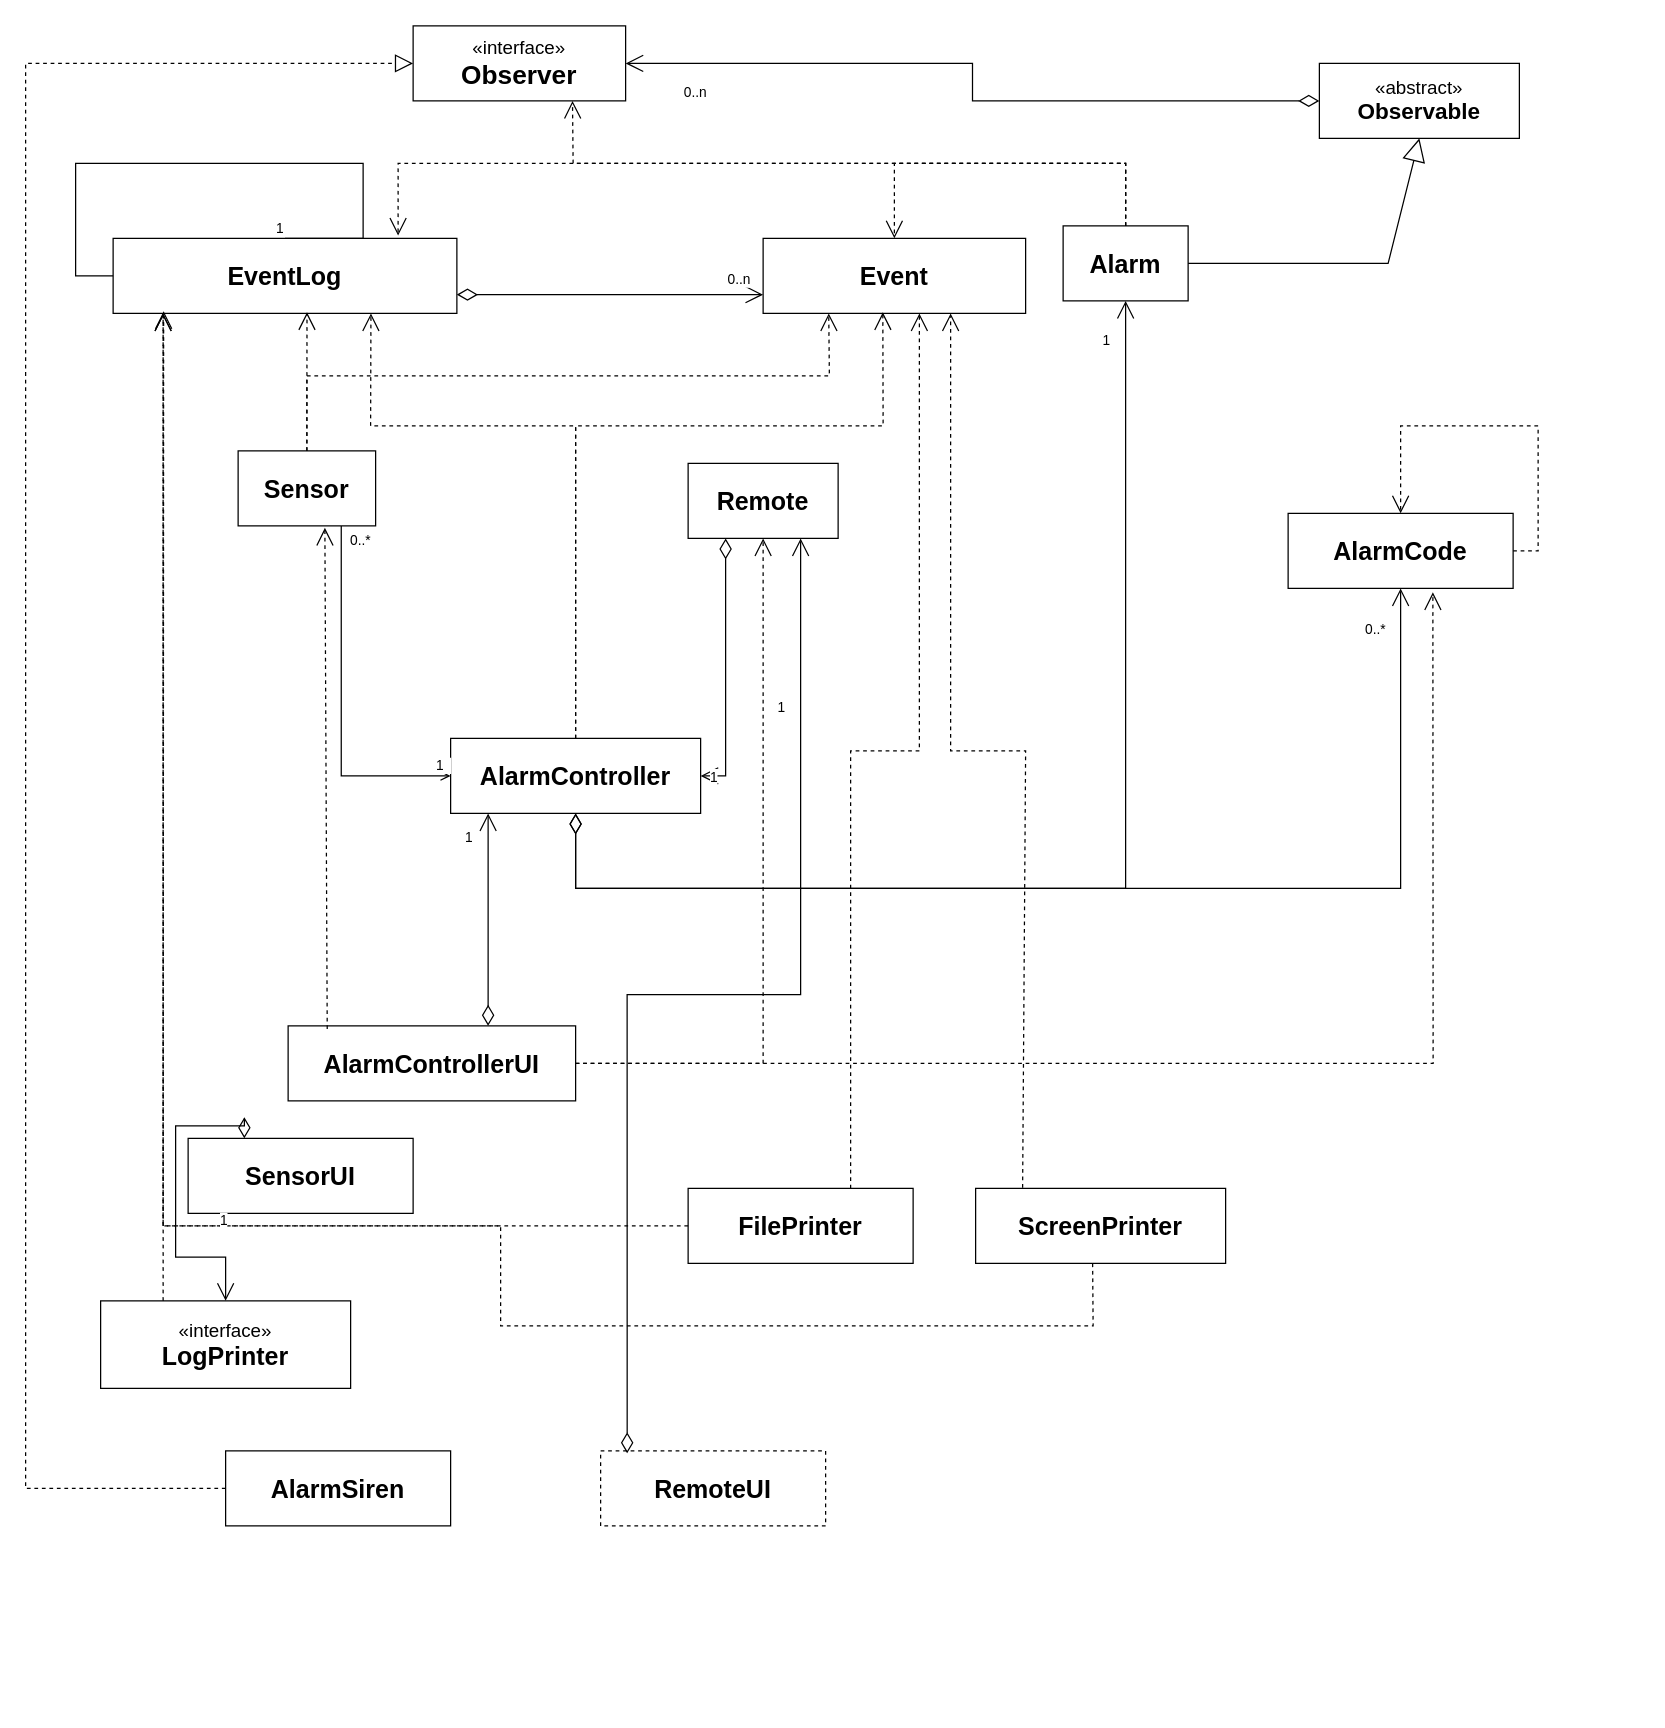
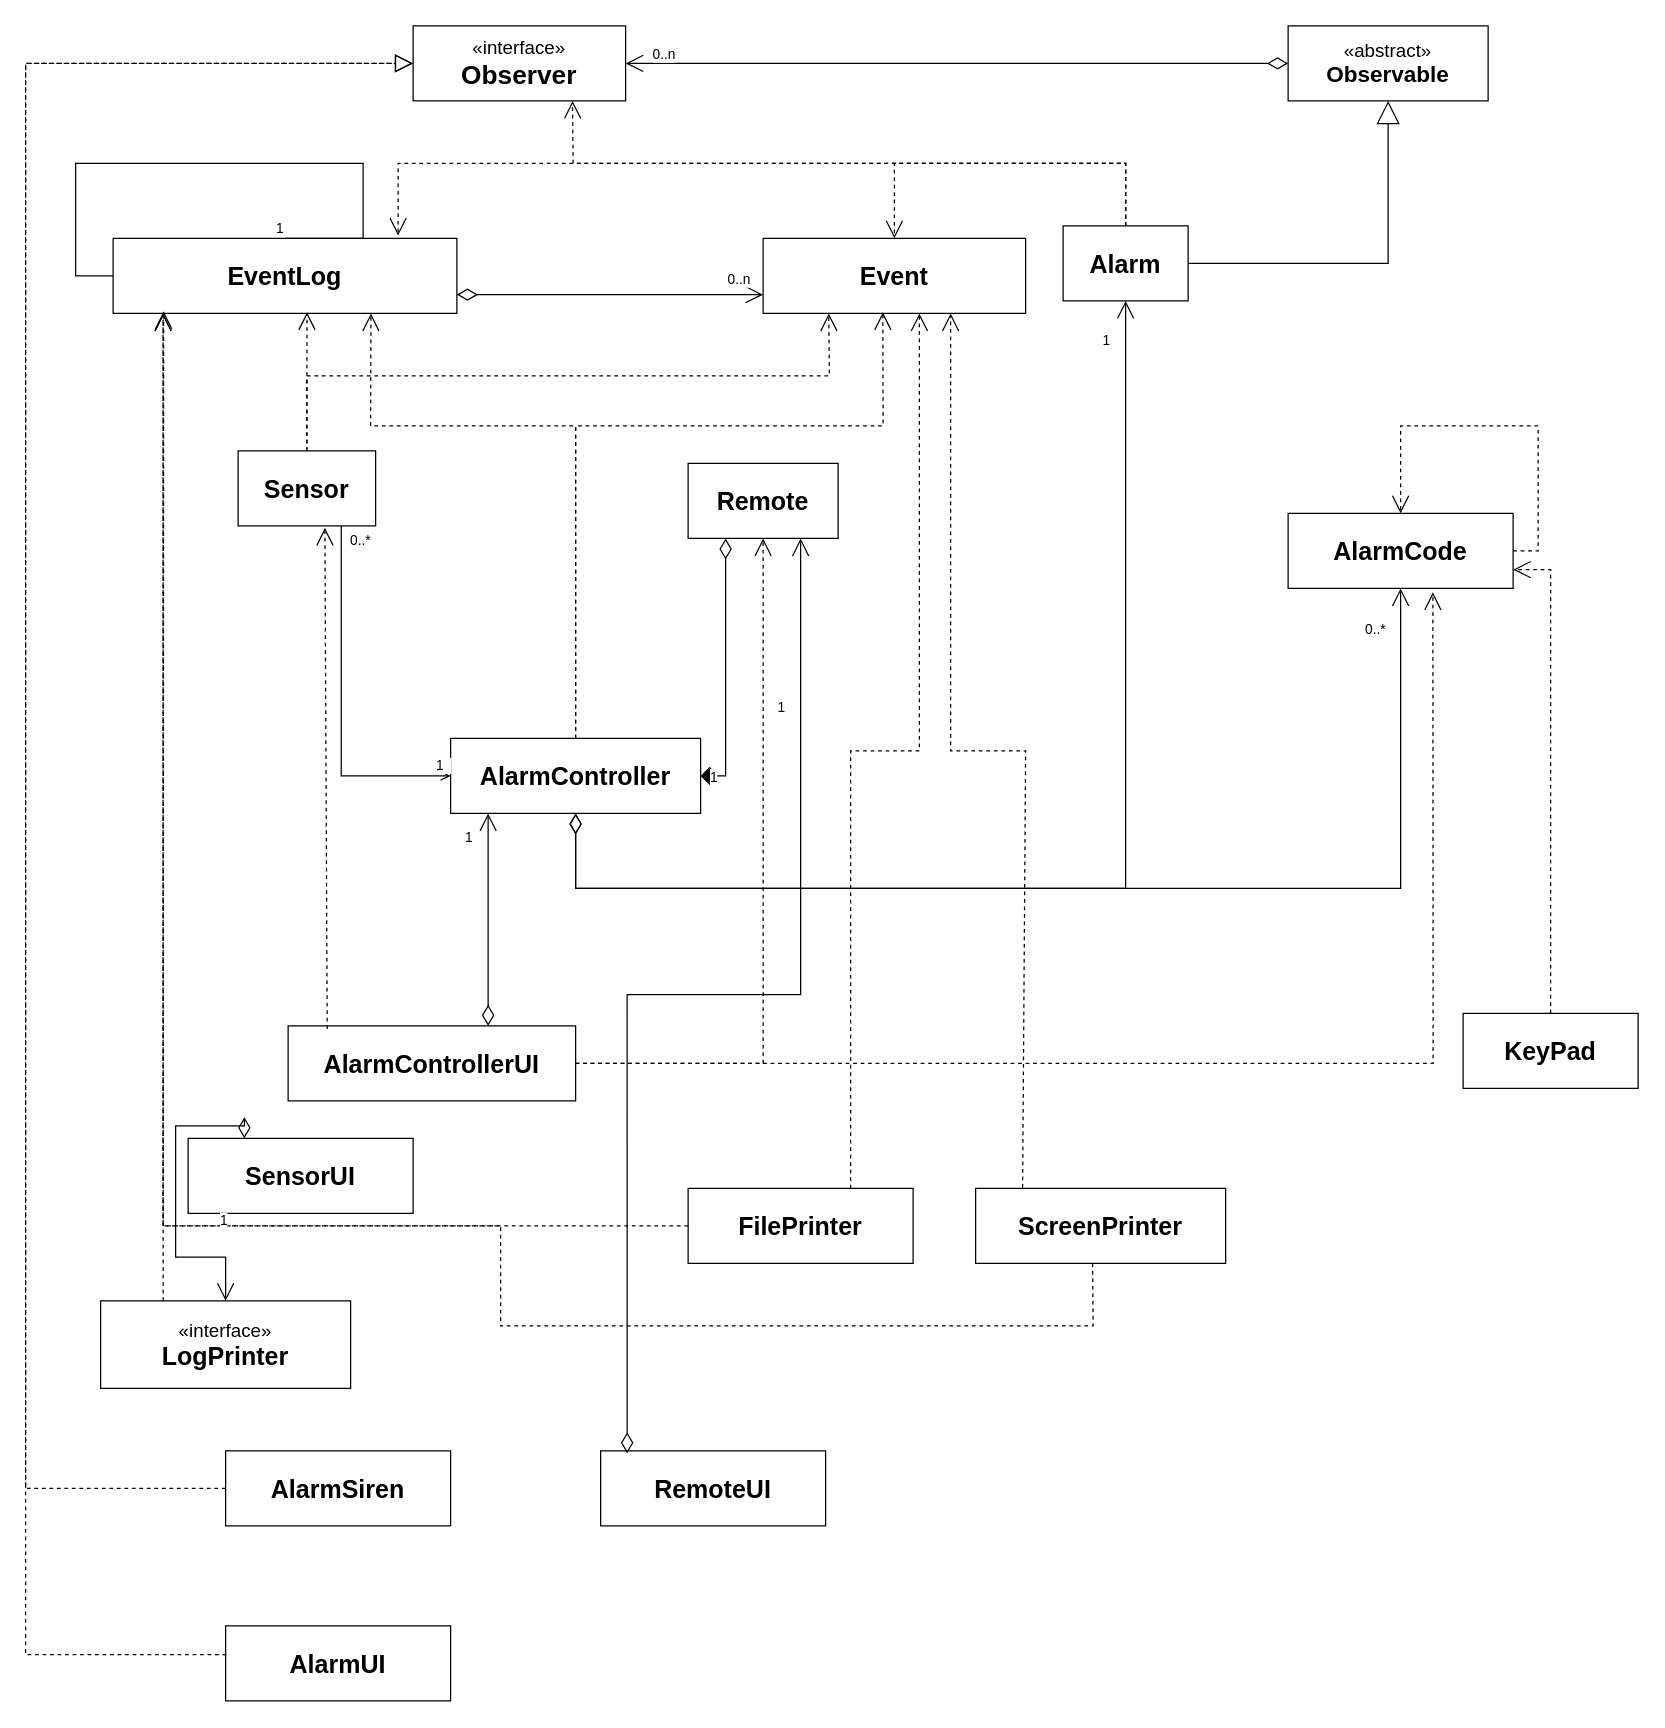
node "«abstract» Observable": moved (1419, 101) -> (1388, 63)
edge "KeyPad" -> "AlarmCode": added
edge "Remote" -- "AlarmController": arrowhead open -> diamond
node "KeyPad": added
node "RemoteUI": style dashed -> solid
edge "AlarmUI" -> "«interface» Observer": added
node "AlarmUI": added
